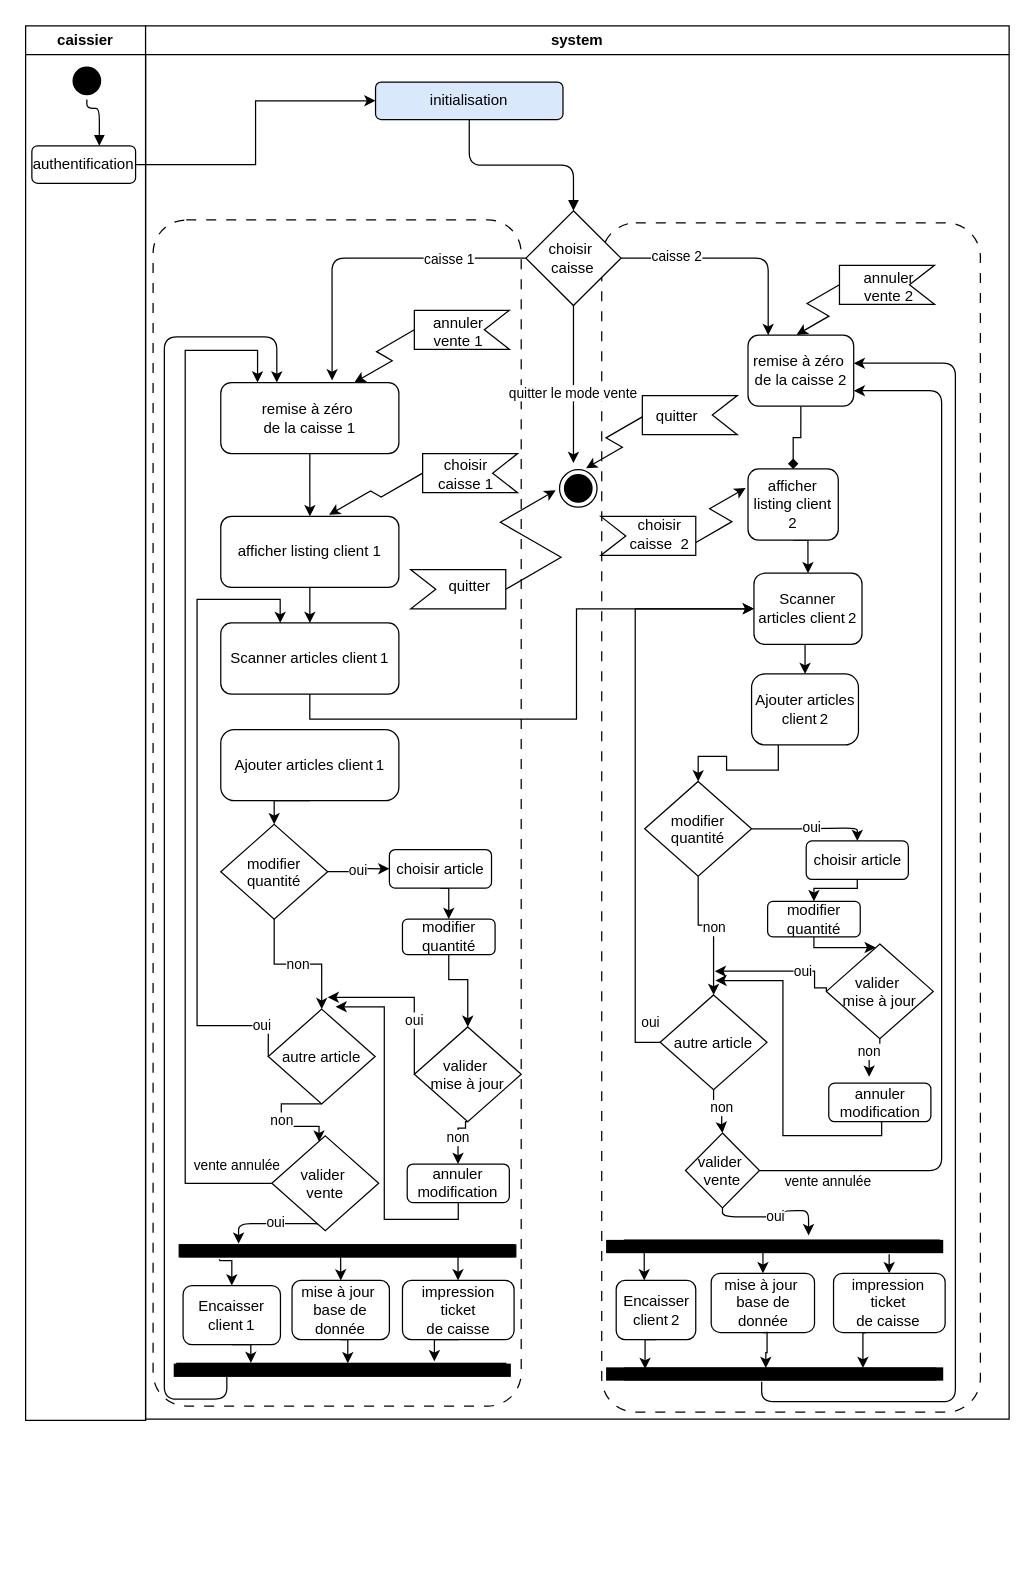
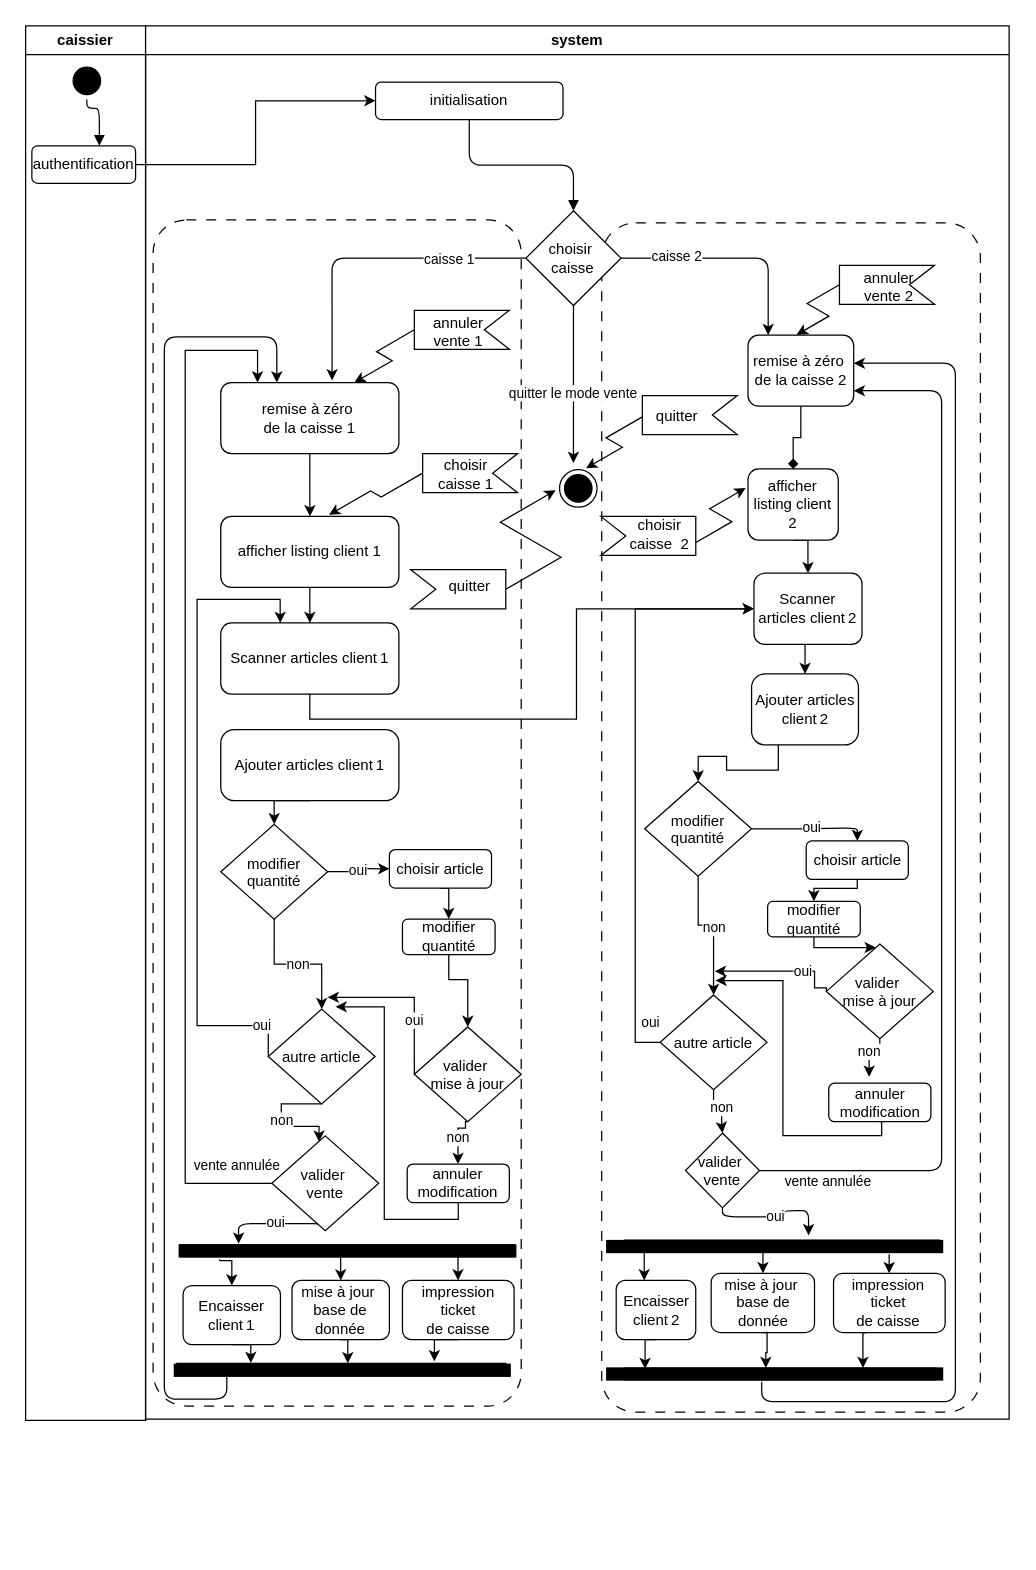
node "initialisation": fillcolor #dae8fc -> #ffffff
